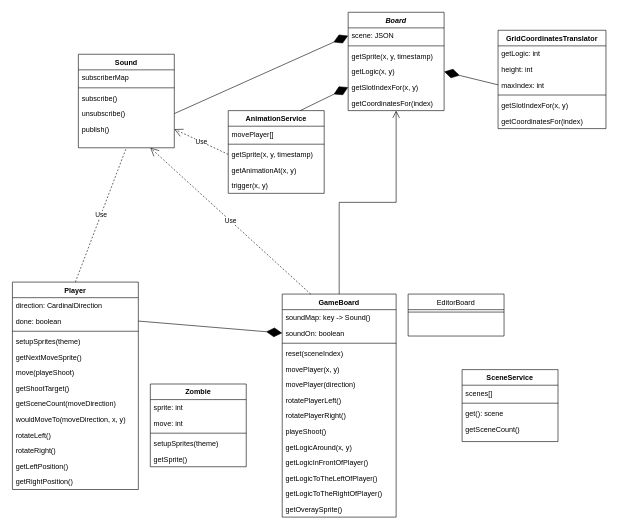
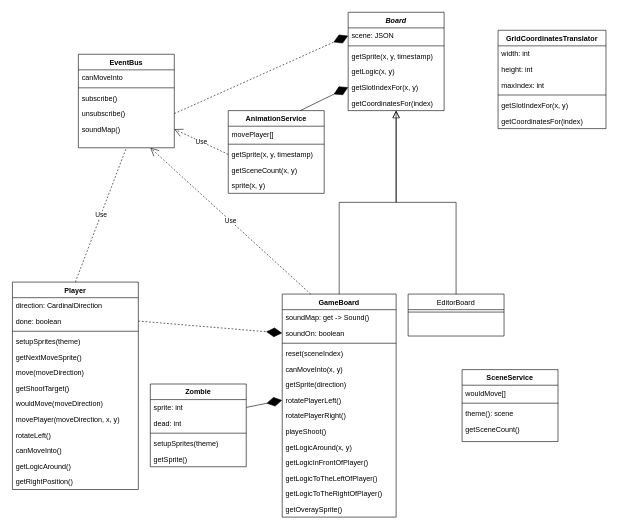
node "getLogic: int": label "getLogic: int" -> "width: int"
node "Sound": label "Sound" -> "EventBus"
node "subscriberMap": label "subscriberMap" -> "canMoveInto"
edge "unsubscribe()" -> "scene: JSON": style solid -> dashed
edge "maxIndex: int" -> "getLogic(x, y)": removed
node "publish()": label "publish()" -> "soundMap()"
node "getAnimationAt(x, y)": label "getAnimationAt(x, y)" -> "getSceneCount(x, y)"
node "trigger(x, y)": label "trigger(x, y)" -> "sprite(x, y)"
edge "EditorBoard" -> "Board": added
node "soundMap: key -> Sound()": label "soundMap: key -> Sound()" -> "soundMap: get -> Sound()"
edge "done: boolean" -> "soundOn: boolean": style solid -> dashed
node "movePlayer(x, y)": label "movePlayer(x, y)" -> "canMoveInto(x, y)"
node "move(playeShoot)": label "move(playeShoot)" -> "move(moveDirection)"
node "movePlayer(direction)": label "movePlayer(direction)" -> "getSprite(direction)"
node "scenes[]": label "scenes[]" -> "wouldMove[]"
node "getSceneCount(moveDirection)": label "getSceneCount(moveDirection)" -> "wouldMove(moveDirection)"
edge "sprite: int" -> "rotatePlayerLeft()": added
node "get(): scene": label "get(): scene" -> "theme(): scene"
node "wouldMoveTo(moveDirection, x, y)": label "wouldMoveTo(moveDirection, x, y)" -> "movePlayer(moveDirection, x, y)"
node "move: int": label "move: int" -> "dead: int"
node "rotateRight()": label "rotateRight()" -> "canMoveInto()"
node "getLeftPosition()": label "getLeftPosition()" -> "getLogicAround()"
